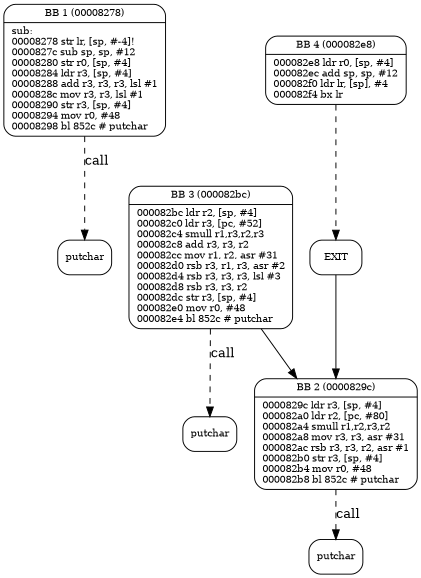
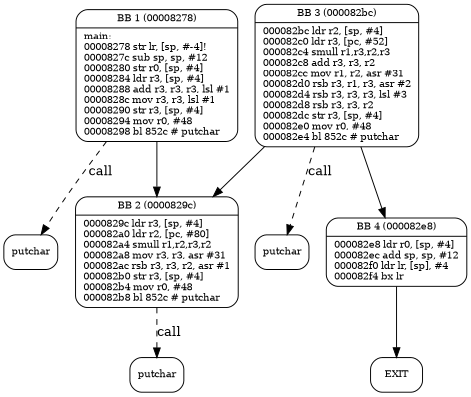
node "BB 1 (00008278)": text "sub:" -> "main:"
edge "BB 4 (000082e8)" -> "EXIT": style dashed -> solid
edge "BB 3 (000082bc)" -> "BB 4 (000082e8)": added
edge "EXIT" -> "BB 2 (0000829c)": now "BB 1 (00008278)" -> "BB 2 (0000829c)"
